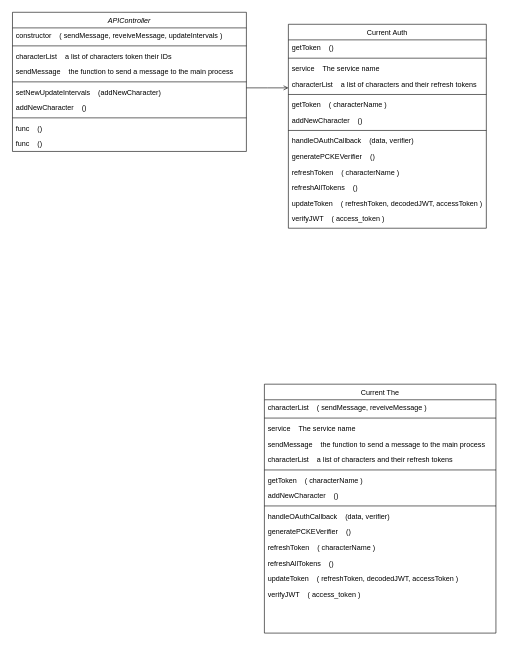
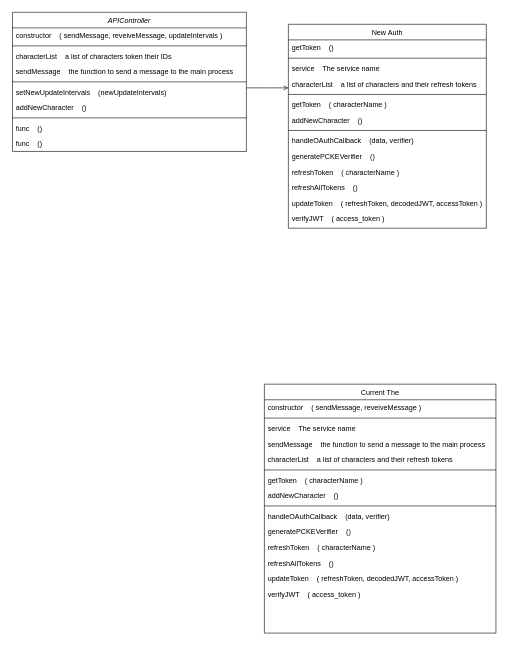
node "Current Auth": label "Current Auth" -> "New Auth"
node "setNewUpdateIntervals (addNewCharacter)": label "setNewUpdateIntervals (addNewCharacter)" -> "setNewUpdateIntervals (newUpdateIntervals)"
node "characterList ( sendMessage, reveiveMessage )": label "characterList ( sendMessage, reveiveMessage )" -> "constructor ( sendMessage, reveiveMessage )"
